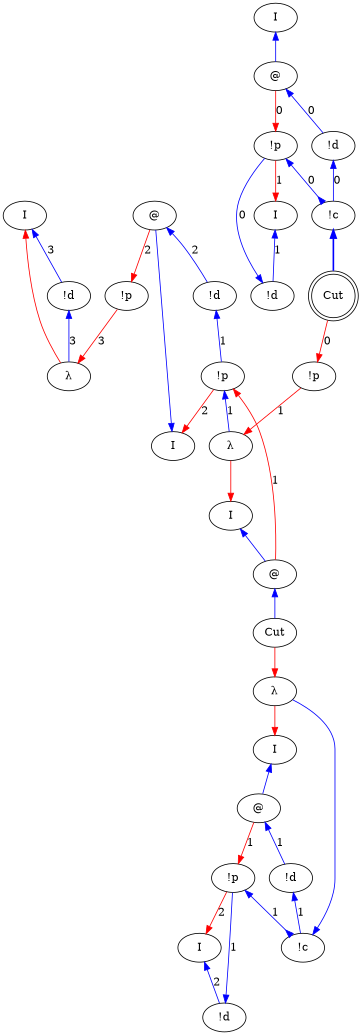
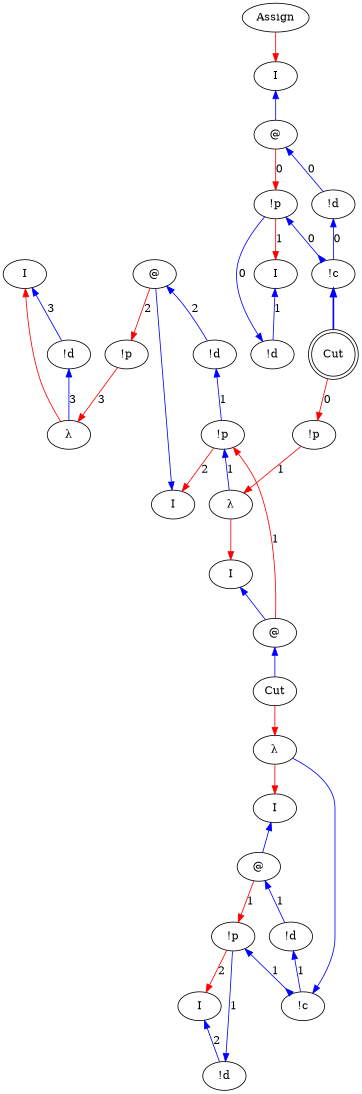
node "Assign": added
